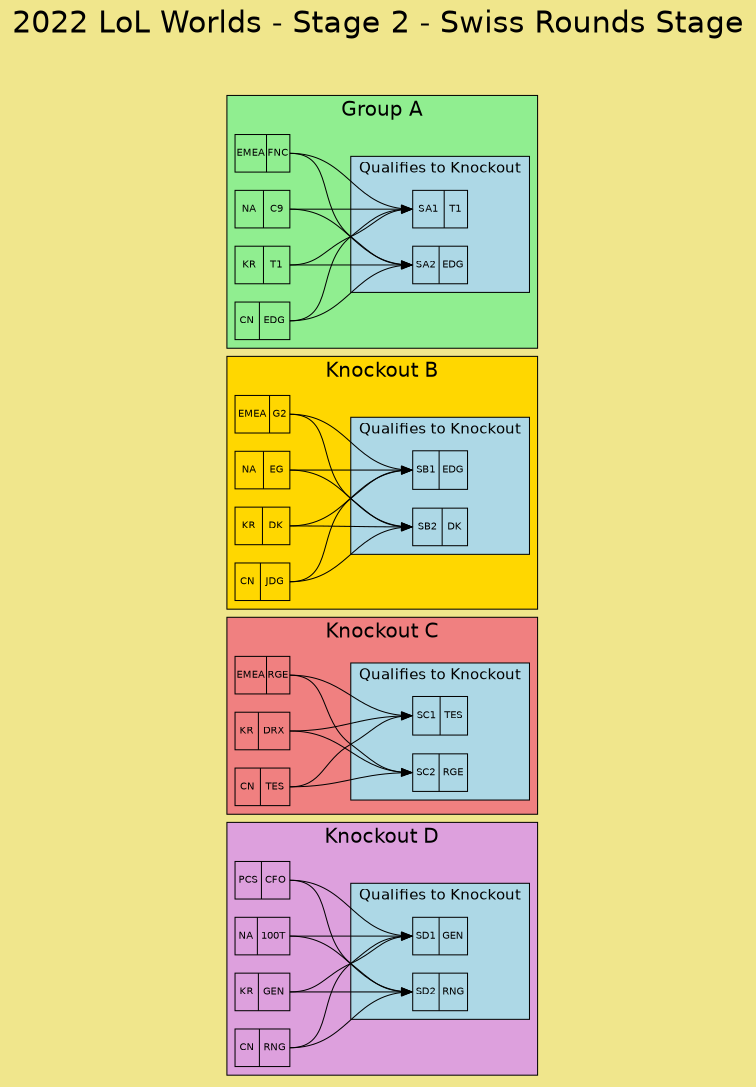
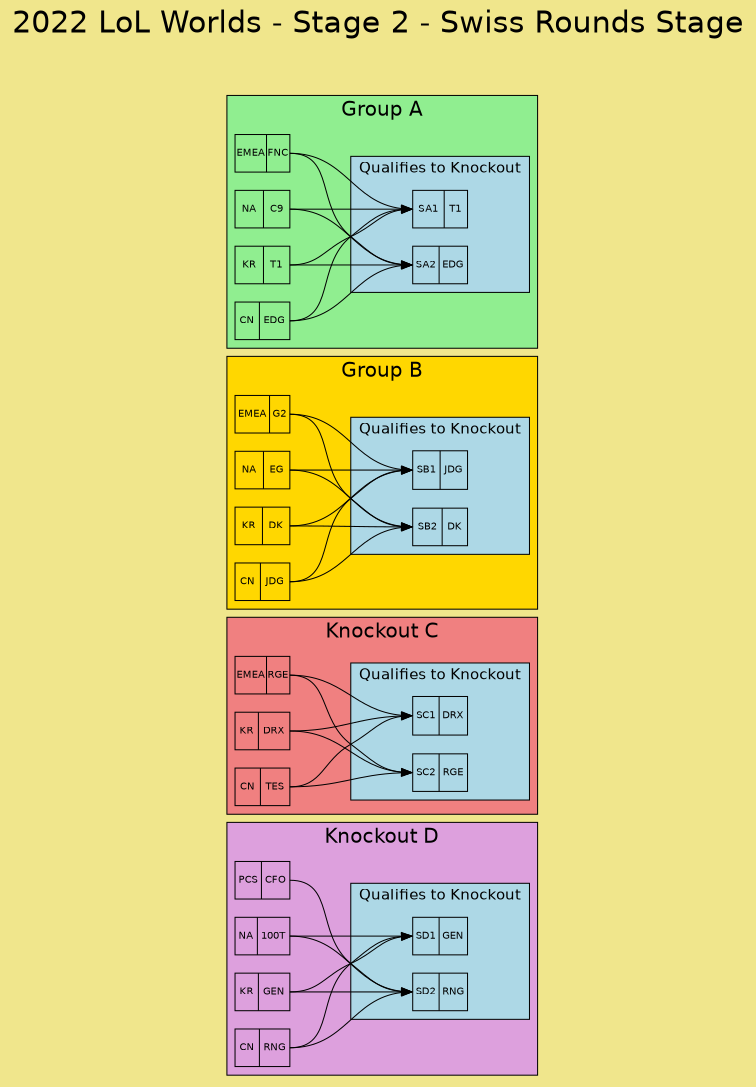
cluster "Knockout B": label "Knockout B" -> "Group B"
node "SB1": text "EDG" -> "JDG"
node "SC1": text "TES" -> "DRX"
edge "PCS" -> "SD1": removed
